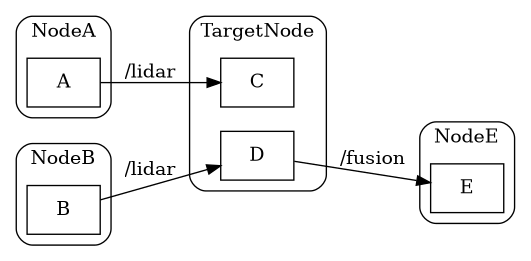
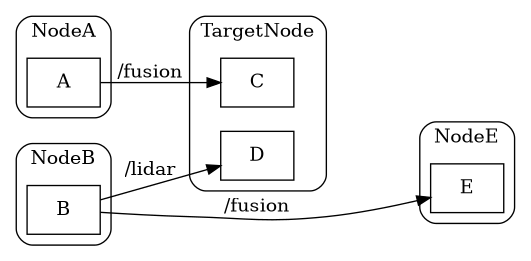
edge "A" -> "C": label "/lidar" -> "/fusion"
edge "D" -> "E": now "B" -> "E"
